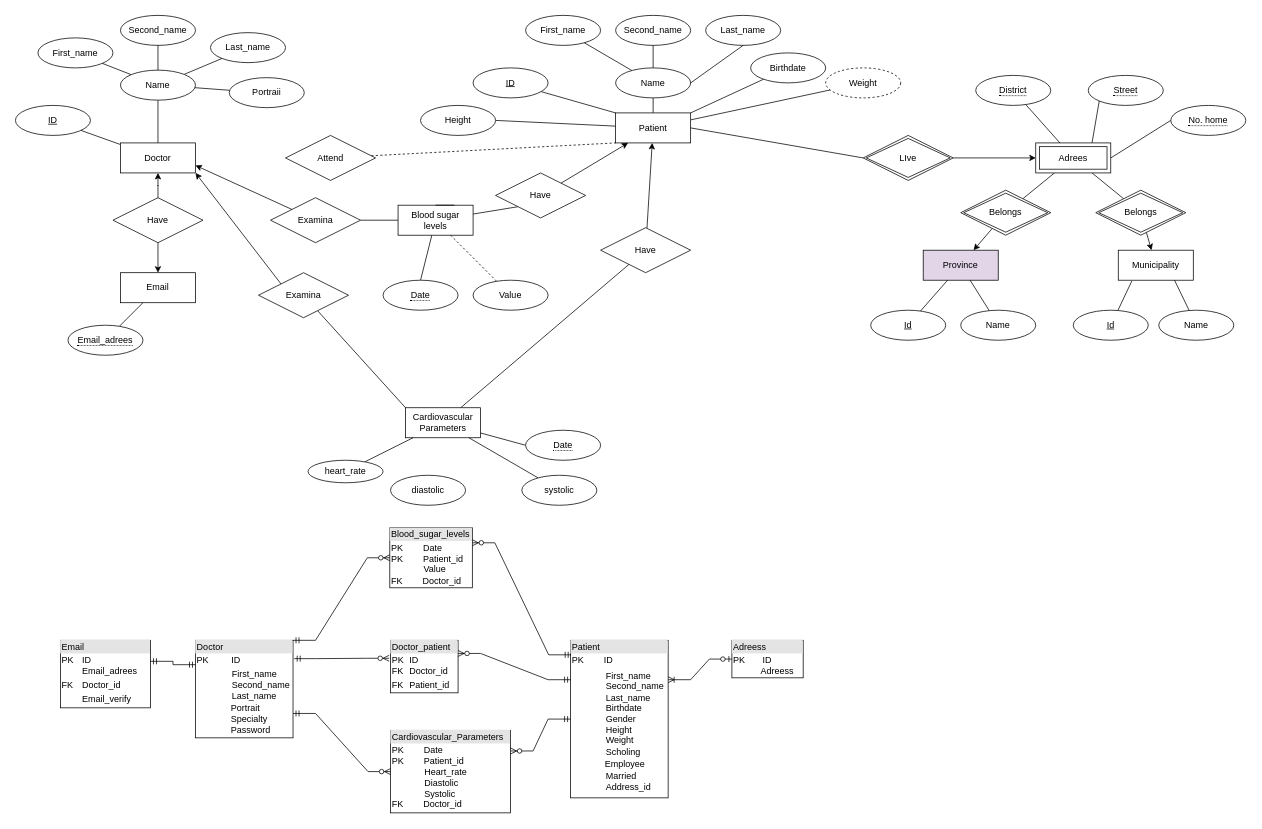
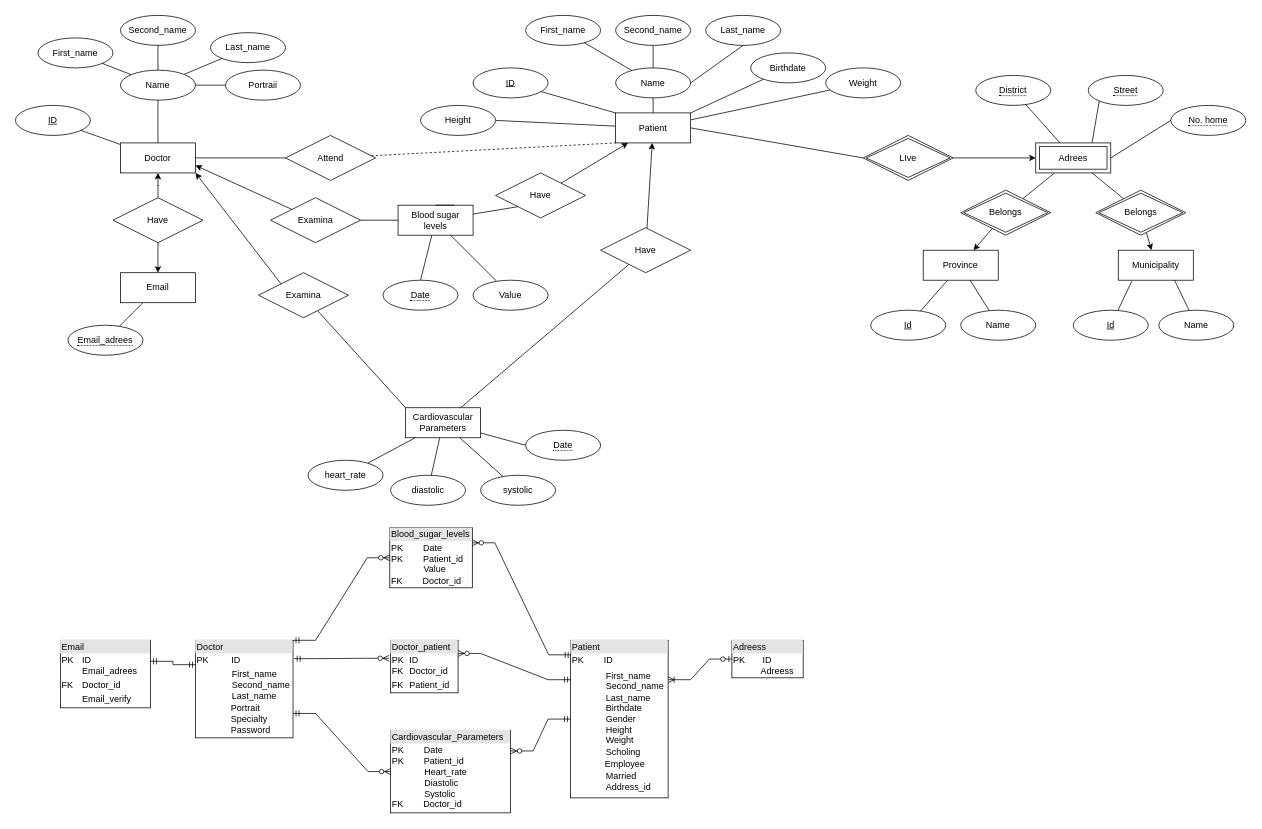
node "Weight": style dashed -> solid
node "Portraii": moved (267, 93) -> (263, 85)
edge "Doctor" -- "Attend": added
edge "Blood sugar levels" -- "Value": style dashed -> solid
node "Province": fillcolor #e1d5e7 -> #ffffff
edge "Cardiovascular Parameters" -- "diastolic": added
node "heart_rate": size 75x23 -> 75x30
node "systolic": moved (559, 490) -> (518, 490)
